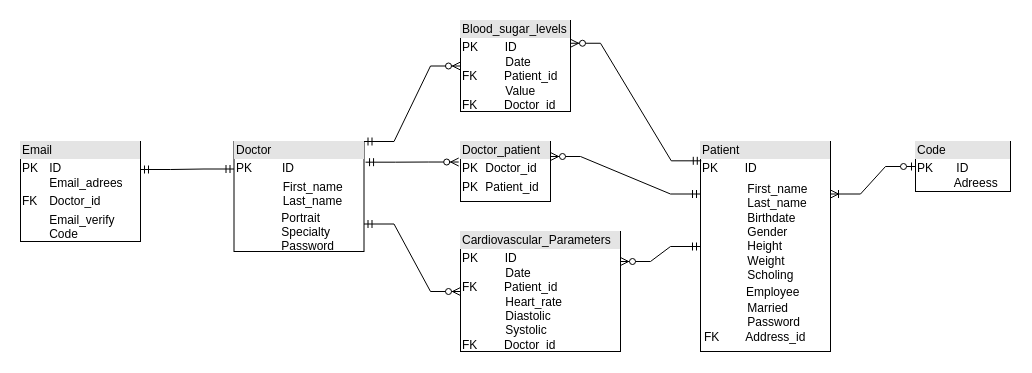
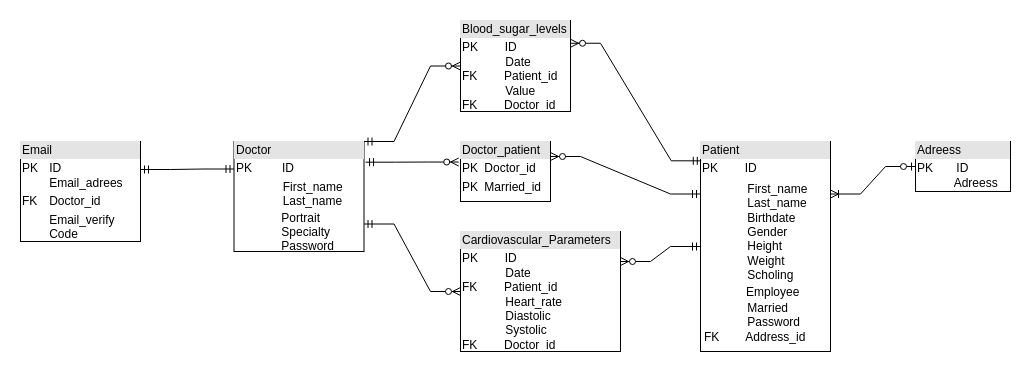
node "Doctor_patient PK Doctor_id PK Patient_id": label "Doctor_patient PK Doctor_id PK Patient_id" -> "Doctor_patient PK Doctor_id PK Married_id"
node "Code PK ID Adreess": label "Code PK ID Adreess" -> "Adreess PK ID Adreess"
